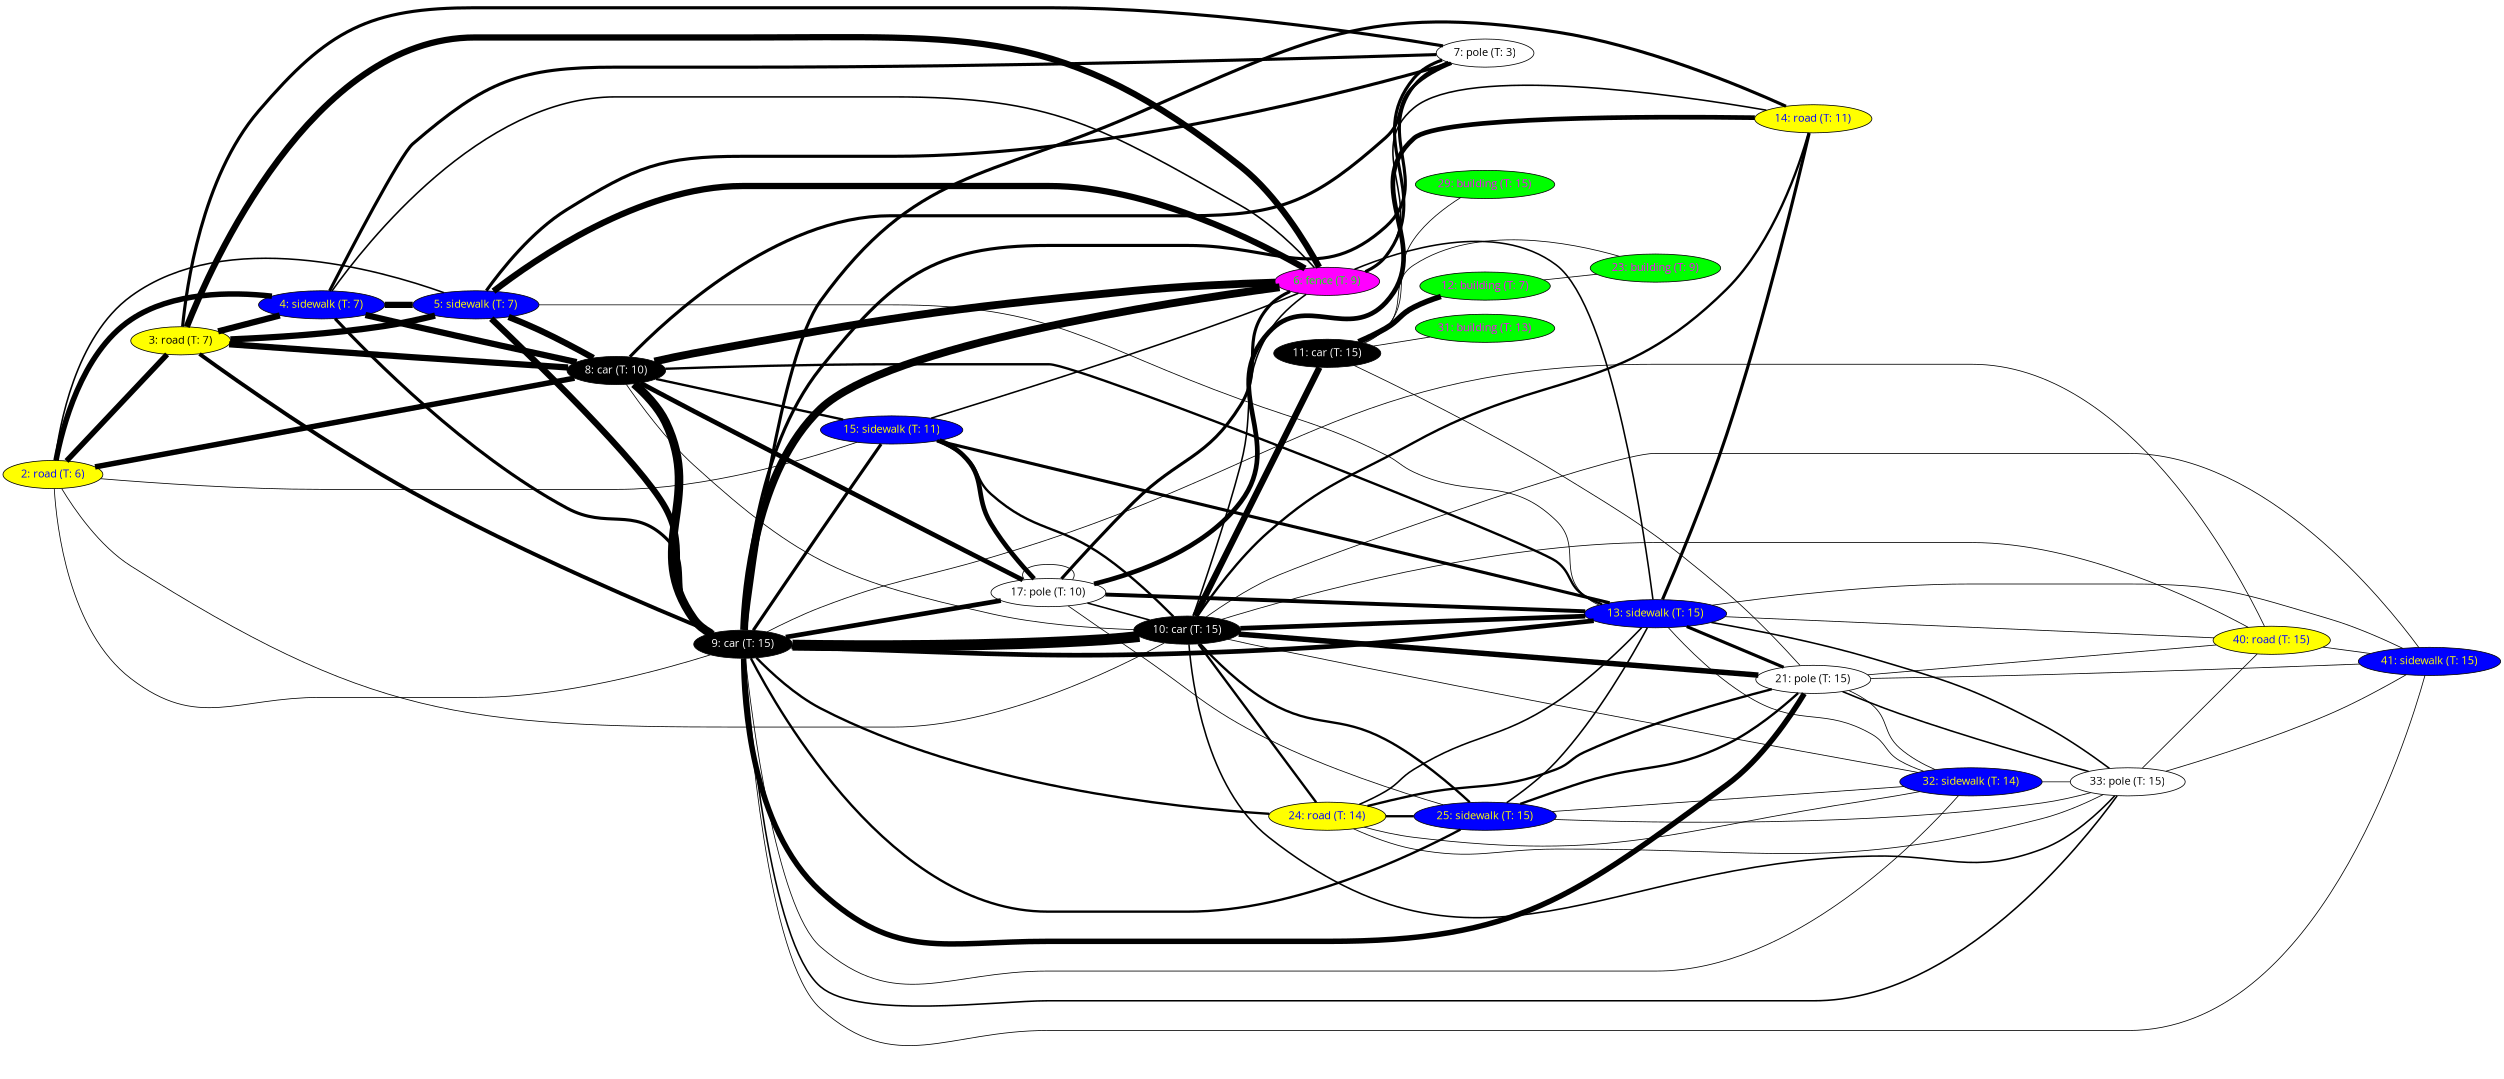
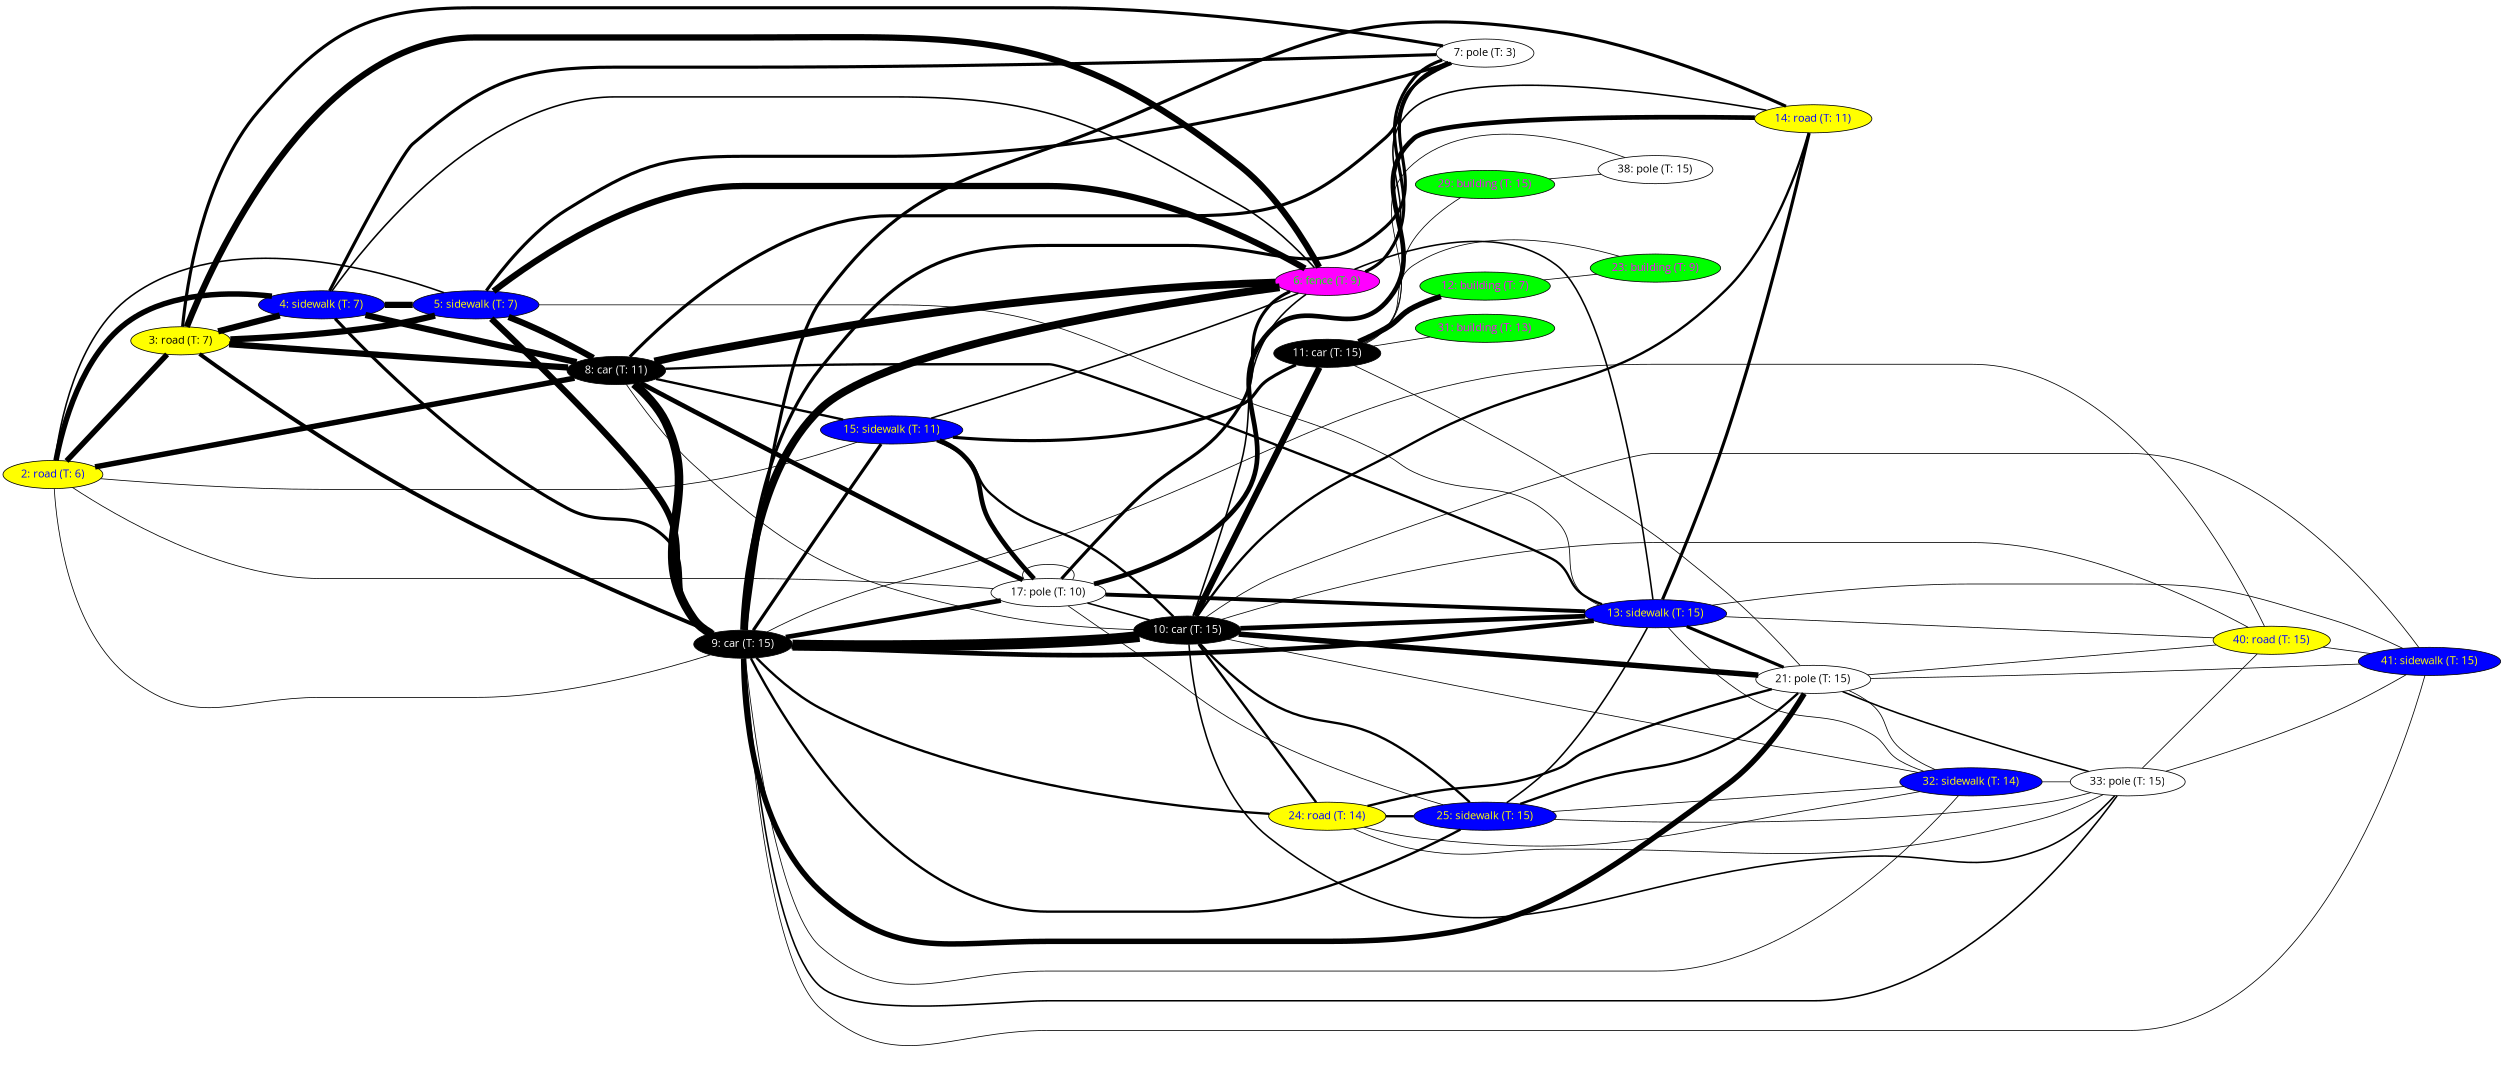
node "38: pole (T: 15)": added
node "8: car (T: 10)": label "8: car (T: 10)" -> "8: car (T: 11)"
edge "15: sidewalk (T: 11)" -- "13: sidewalk (T: 15)": now "15: sidewalk (T: 11)" -- "11: car (T: 15)"
edge "13: sidewalk (T: 15)" -- "33: pole (T: 15)": removed
edge "2: road (T: 6)" -- "10: car (T: 15)": now "2: road (T: 6)" -- "17: pole (T: 10)"
edge "13: sidewalk (T: 15)" -- "24: road (T: 14)": removed
